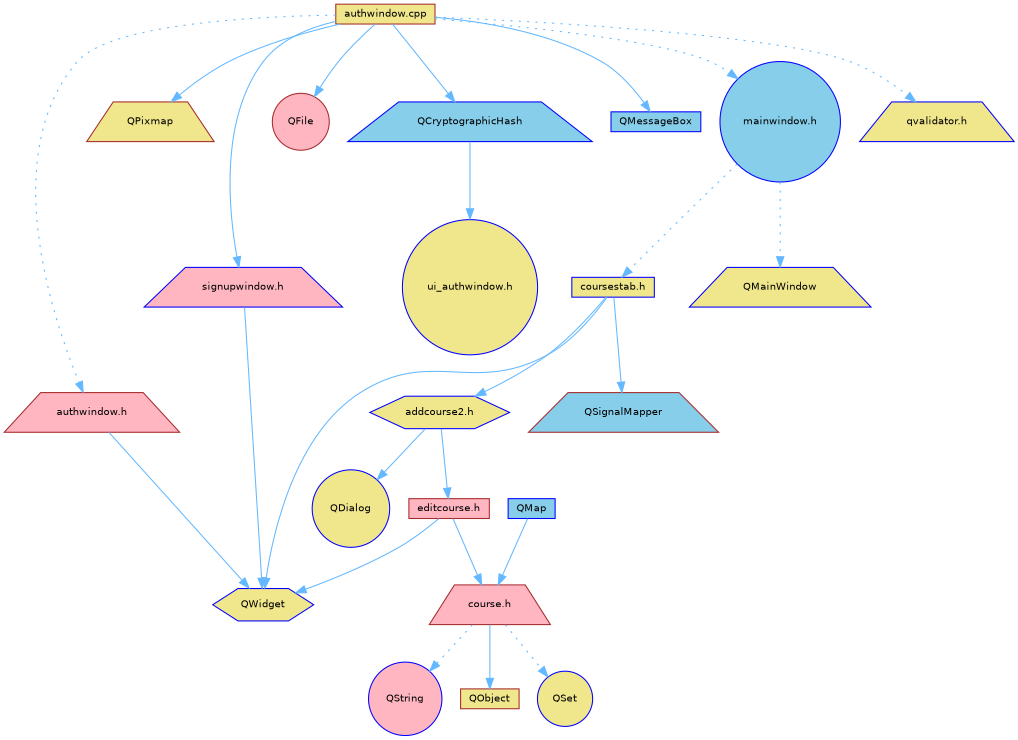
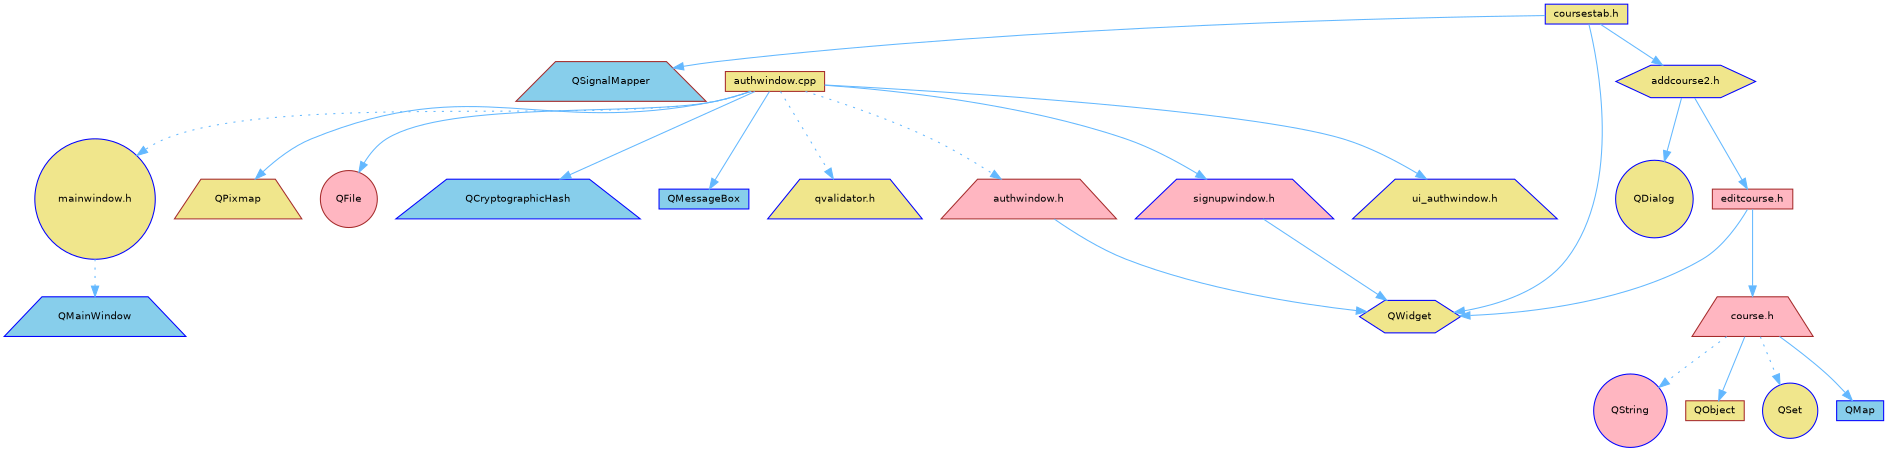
node "mainwindow.h": fillcolor skyblue -> khaki
edge "QCryptographicHash" -> "ui_authwindow.h": now "authwindow.cpp" -> "ui_authwindow.h"
edge "mainwindow.h" -> "coursestab.h": removed
node "ui_authwindow.h": shape circle -> trapezium
node "QMainWindow": fillcolor khaki -> skyblue
edge "QMap" -> "course.h": reversed
